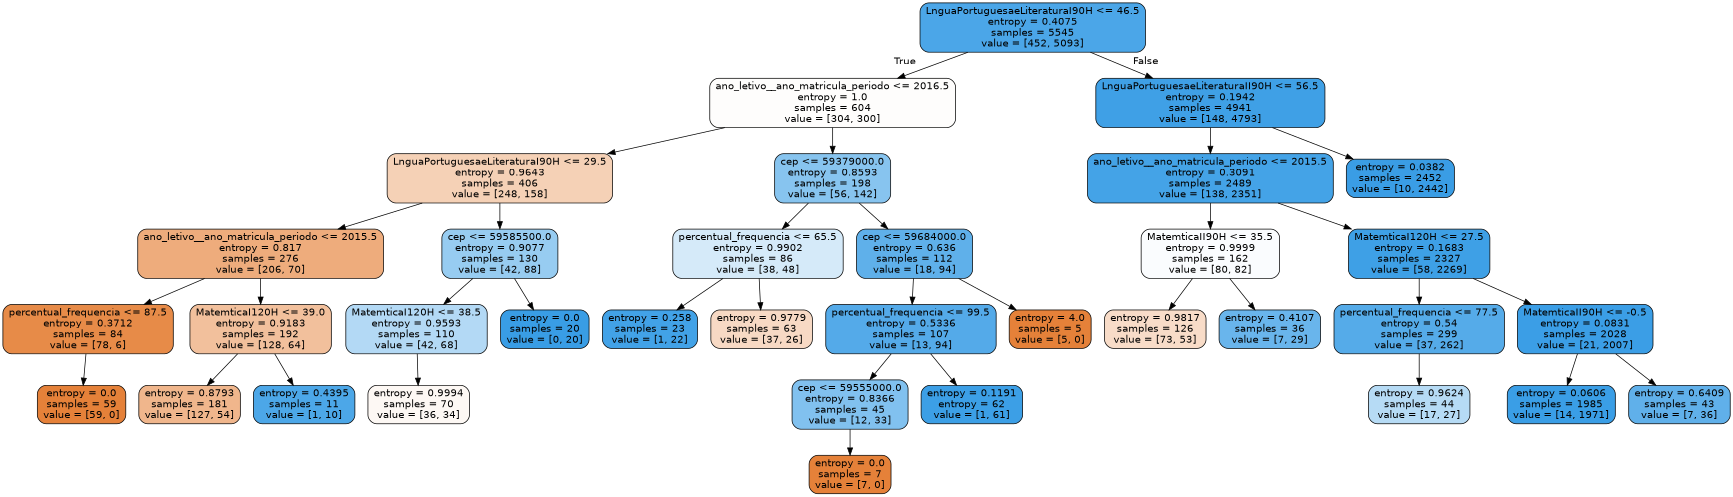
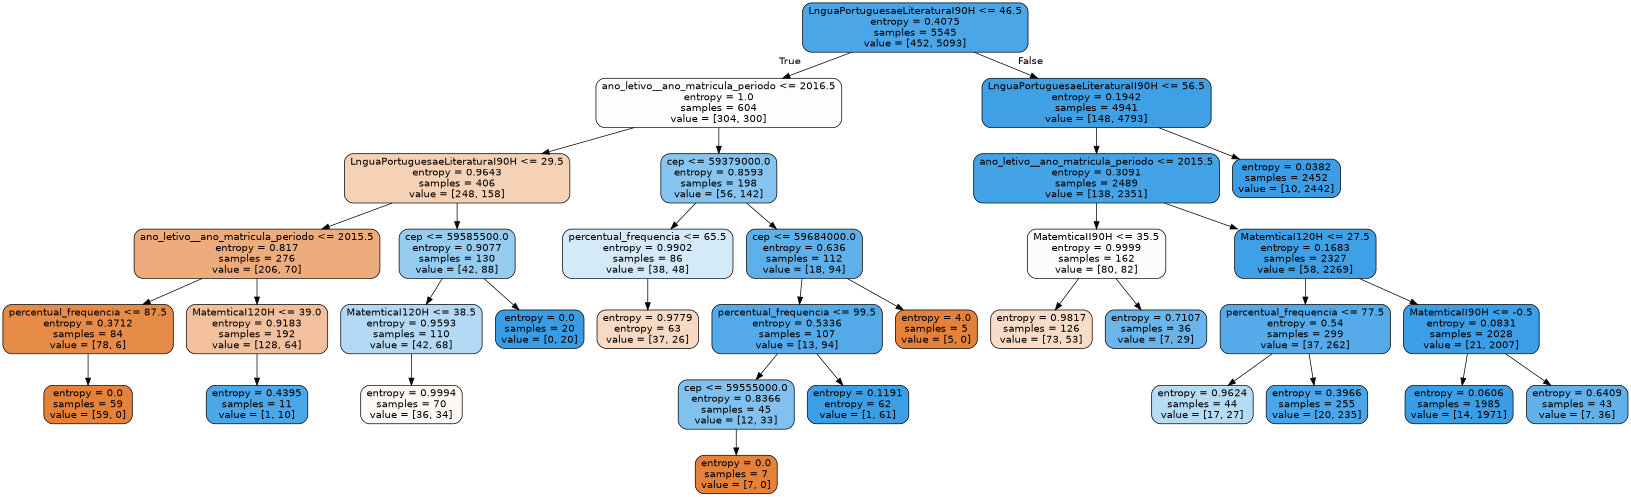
node "entropy = 0.258 samples = 23 value = [1, 22]": removed
node "entropy = 0.9779 samples = 63 value = [37, 26]": label "entropy = 0.9779 samples = 63 value = [37, 26]" -> "entropy = 0.9779 entropy = 63 value = [37, 26]"
node "entropy = 0.4107 samples = 36 value = [7, 29]": label "entropy = 0.4107 samples = 36 value = [7, 29]" -> "entropy = 0.7107 samples = 36 value = [7, 29]"
node "entropy = 0.8793 samples = 181 value = [127, 54]": removed
node "entropy = 0.3966 samples = 255 value = [20, 235]": added
